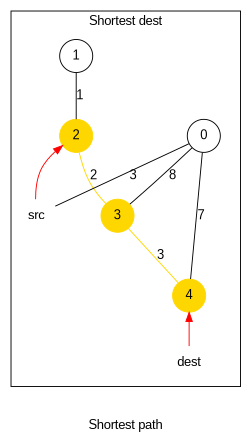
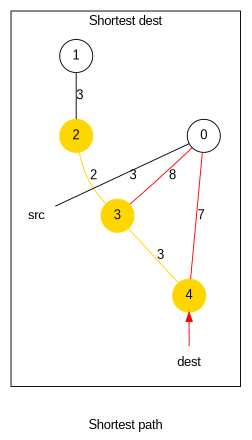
edge "1" -- "2": label "1" -> "3"
edge "2" -- "src": removed
edge "0" -- "3": color black -> red
edge "0" -- "4": color black -> red
